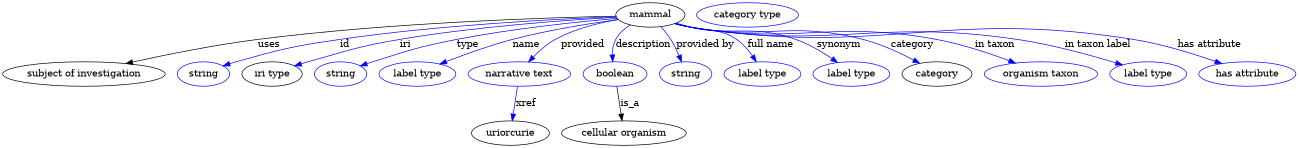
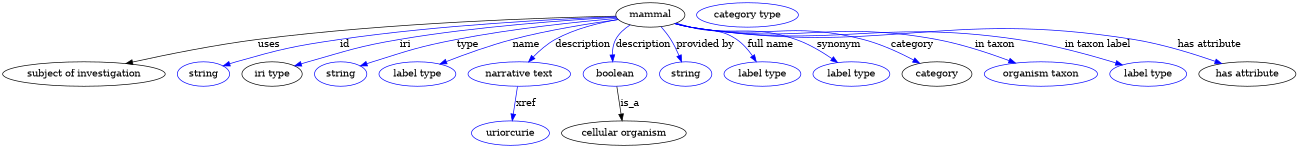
edge "mammal" -> "narrative text": label "provided" -> "description"
node "has attribute": color blue -> black
node "uriorcurie": color black -> blue
